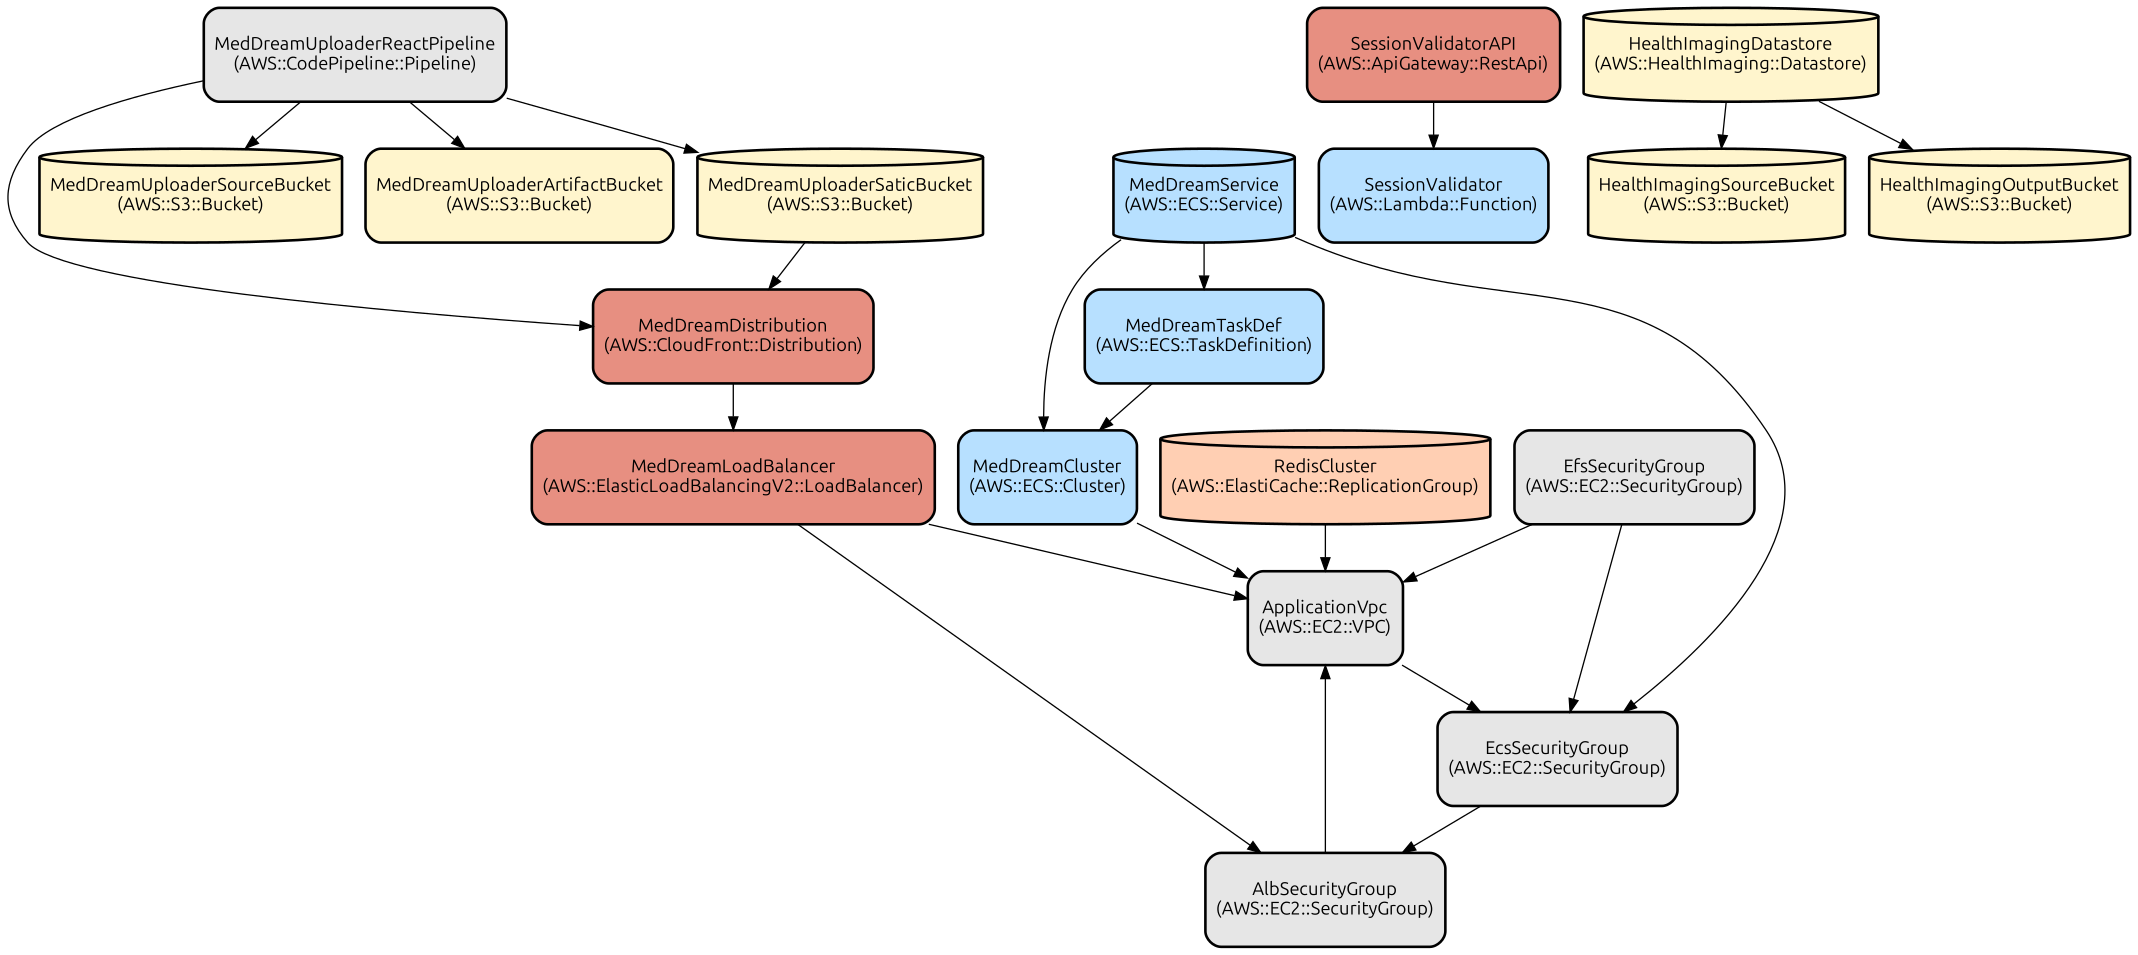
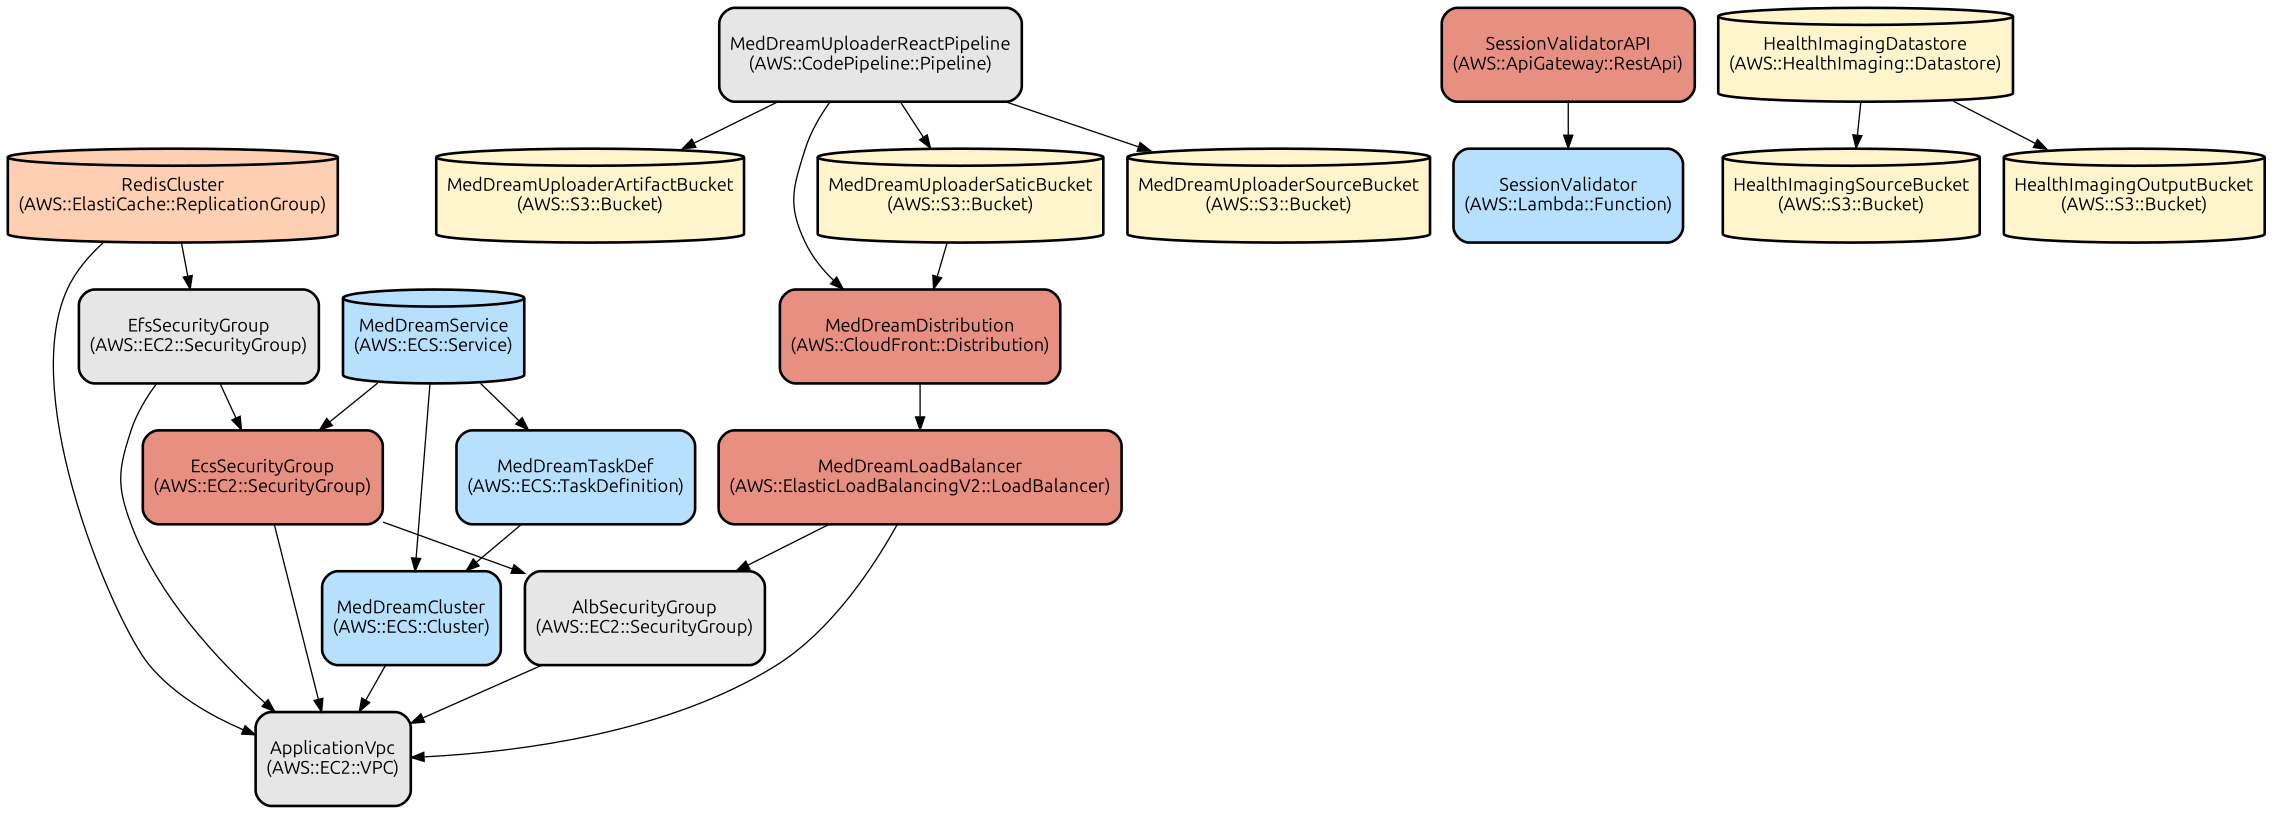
node "MedDreamUploaderArtifactBucket (AWS::S3::Bucket)": shape box -> cylinder
edge "RedisCluster (AWS::ElastiCache::ReplicationGroup)" -> "EfsSecurityGroup (AWS::EC2::SecurityGroup)": added
edge "ApplicationVpc (AWS::EC2::VPC)" -> "EcsSecurityGroup (AWS::EC2::SecurityGroup)": reversed
node "EcsSecurityGroup (AWS::EC2::SecurityGroup)": fillcolor #e6e6e6 -> #e78f81
